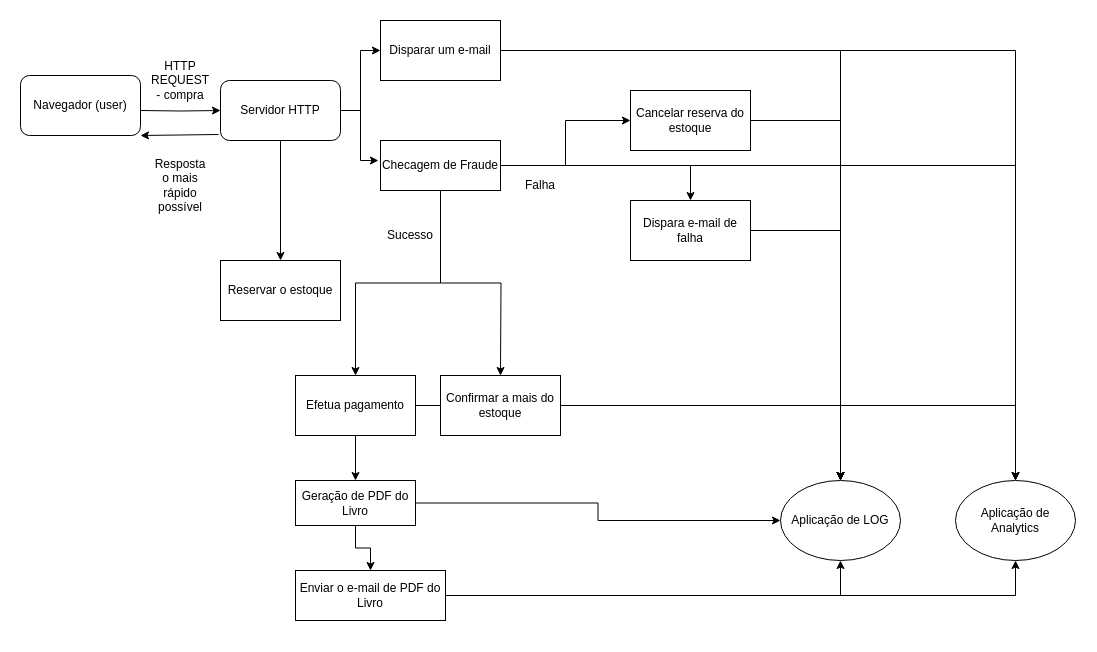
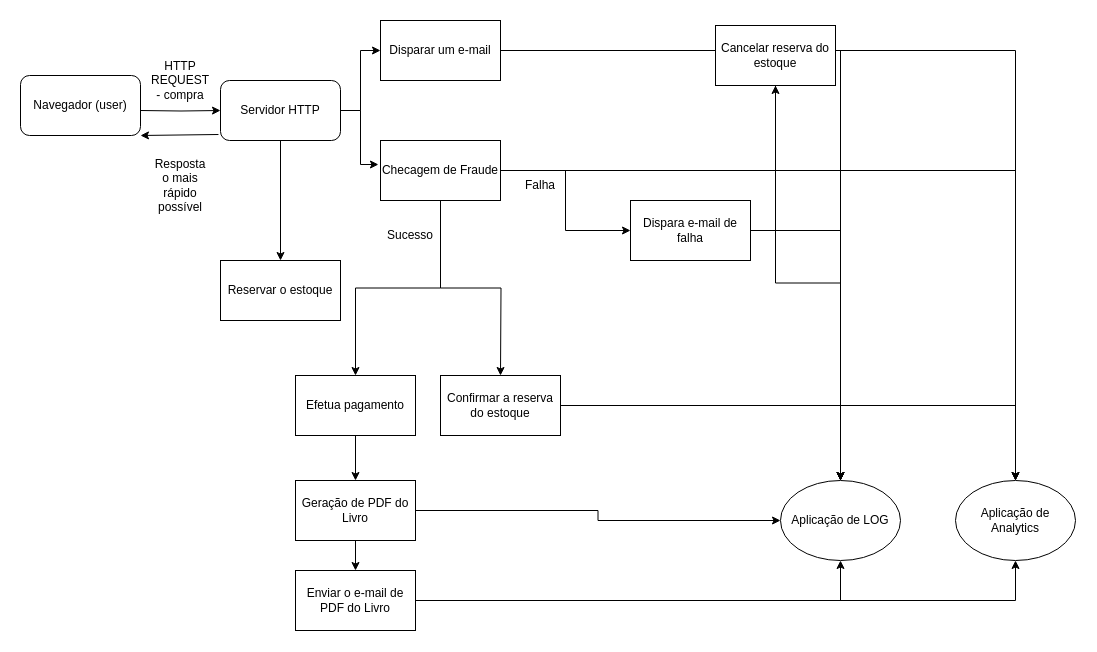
node "Cancelar reserva do estoque": moved (691, 121) -> (776, 56)
node "Checagem de Fraude": size 120x50 -> 120x60
edge "Efetua pagamento" -> "Aplicação de LOG": removed
node "Confirmar a mais do estoque": label "Confirmar a mais do estoque" -> "Confirmar a reserva do estoque"
node "Geração de PDF do Livro": size 120x45 -> 120x60
node "Enviar o e-mail de PDF do Livro": size 150x50 -> 120x60
